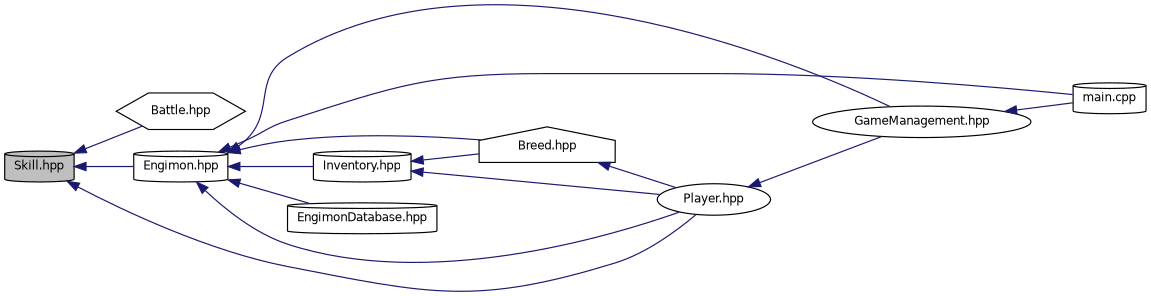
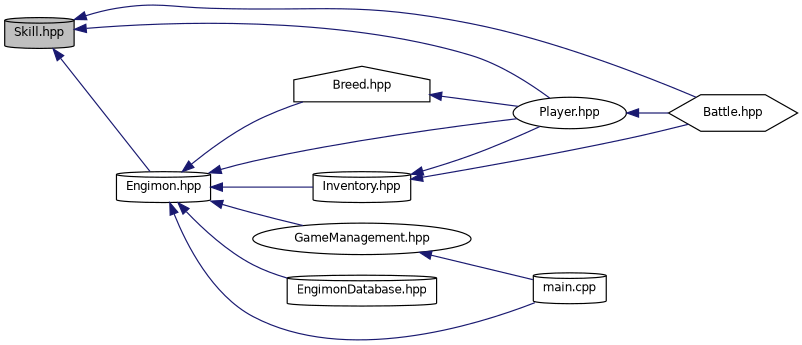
edge "Breed.hpp" -> "Inventory.hpp": now "Battle.hpp" -> "Inventory.hpp"
edge "GameManagement.hpp" -> "Player.hpp": now "Battle.hpp" -> "Player.hpp"
